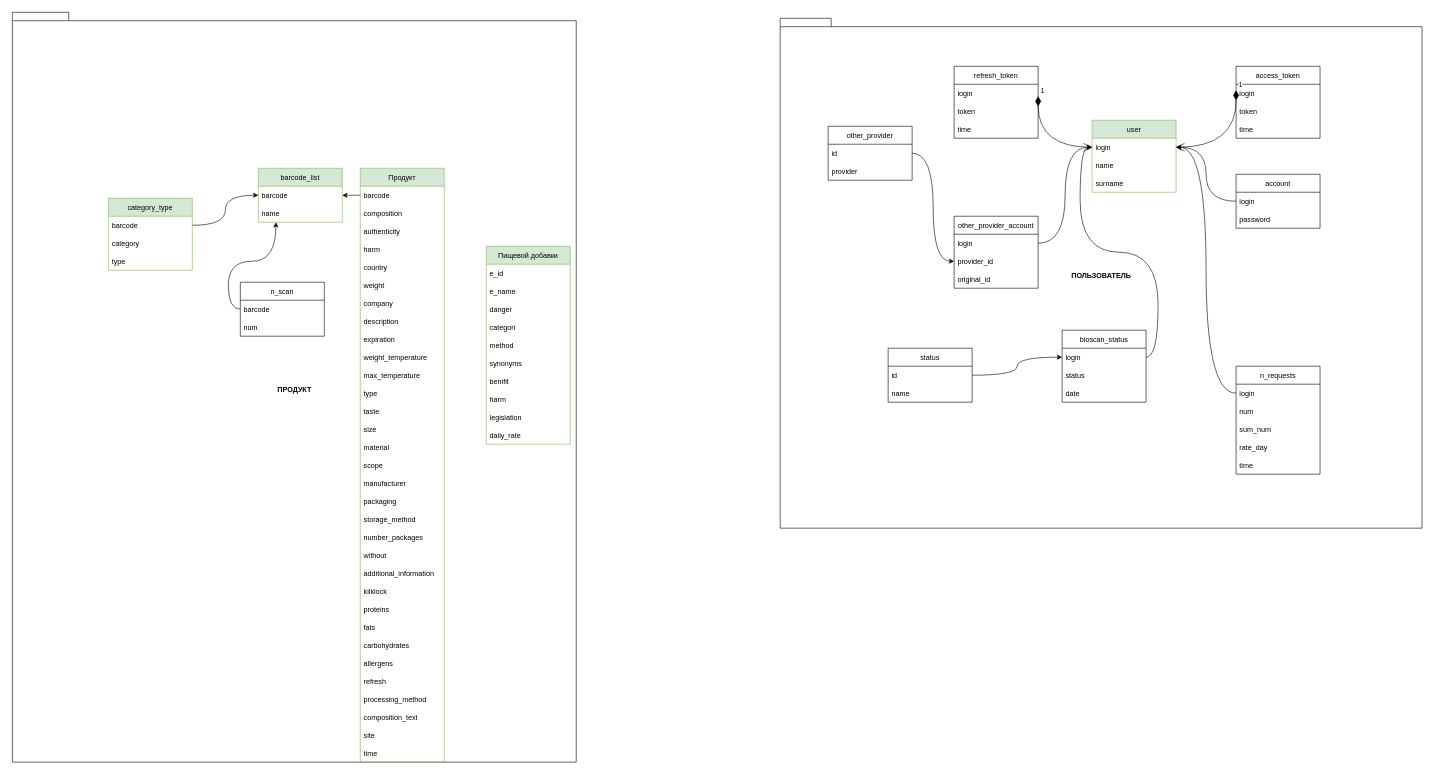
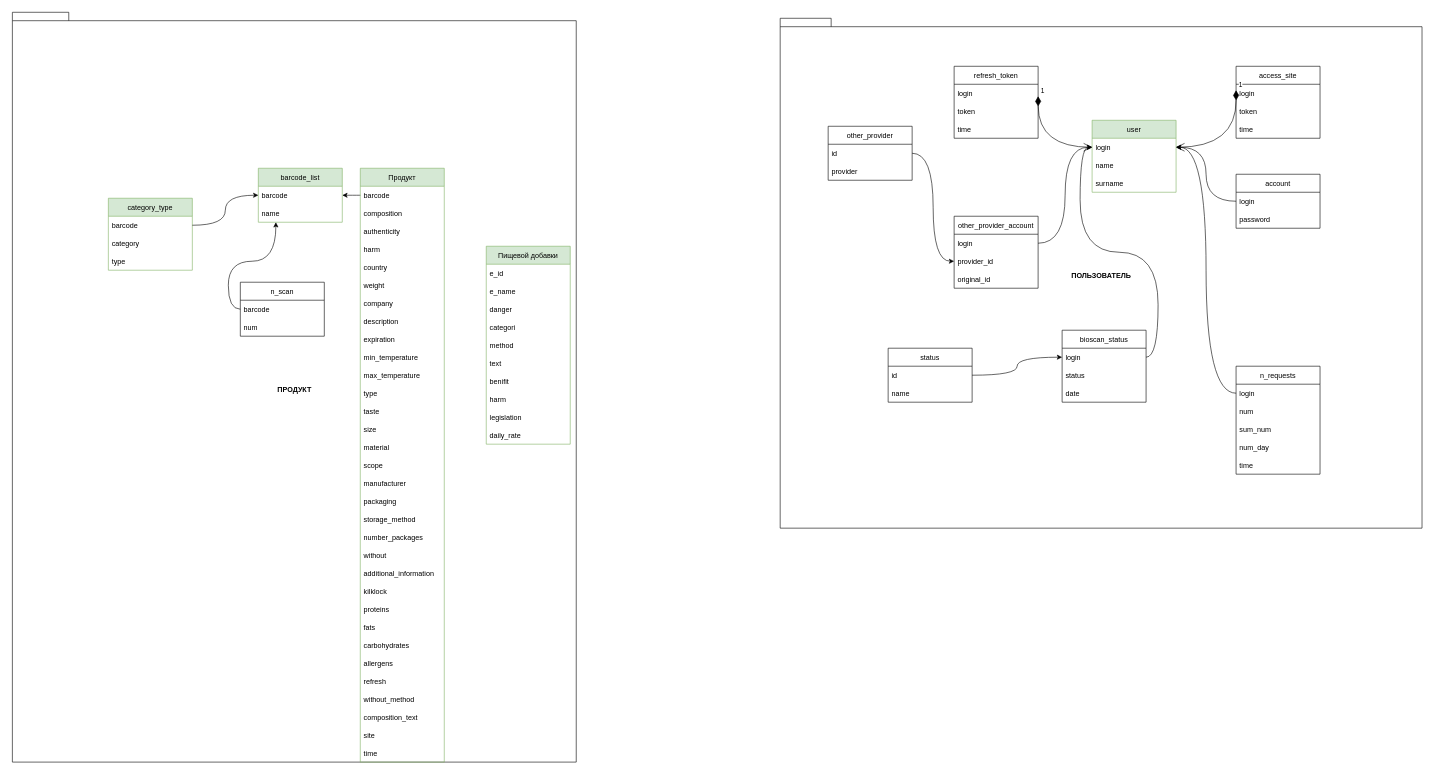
node "access_token": label "access_token" -> "access_site"
node "weight_temperature": label "weight_temperature" -> "min_temperature"
node "synonyms": label "synonyms" -> "text"
node "rate_day": label "rate_day" -> "num_day"
node "processing_method": label "processing_method" -> "without_method"
